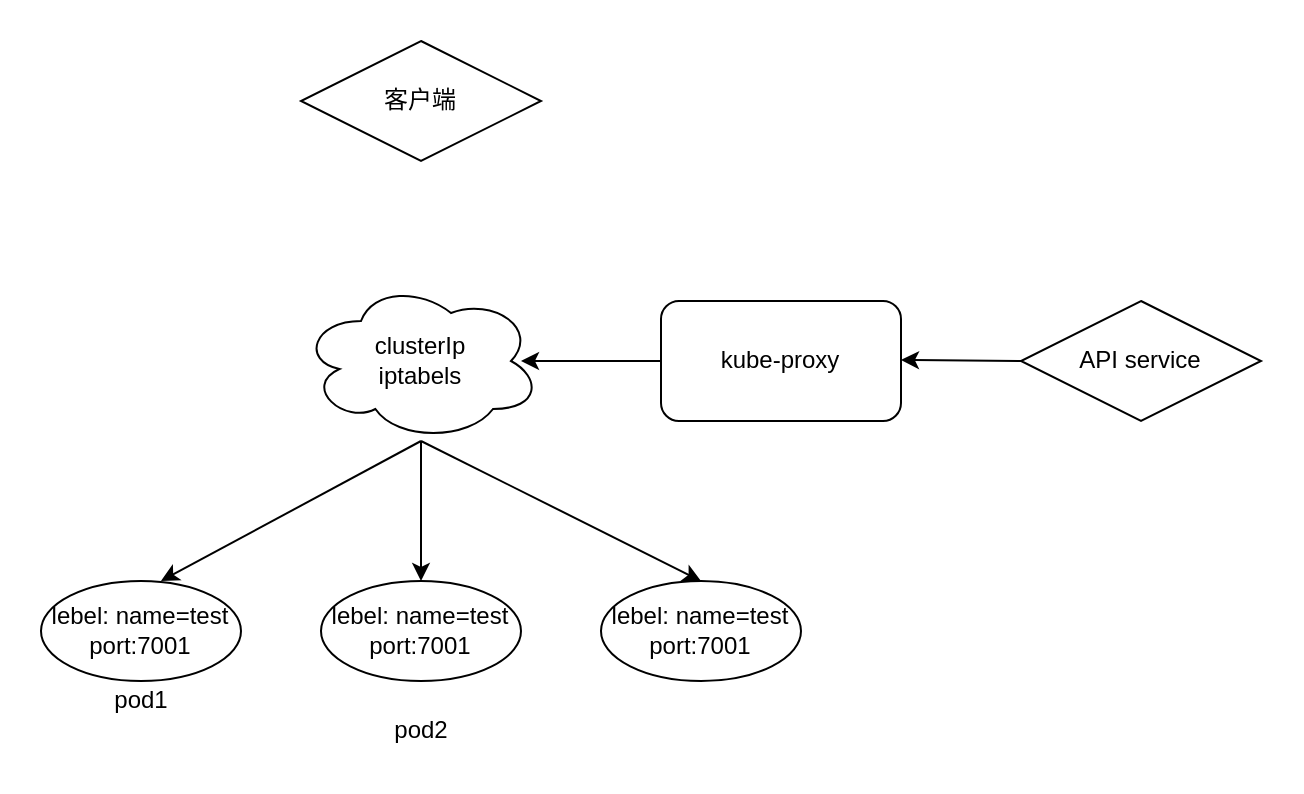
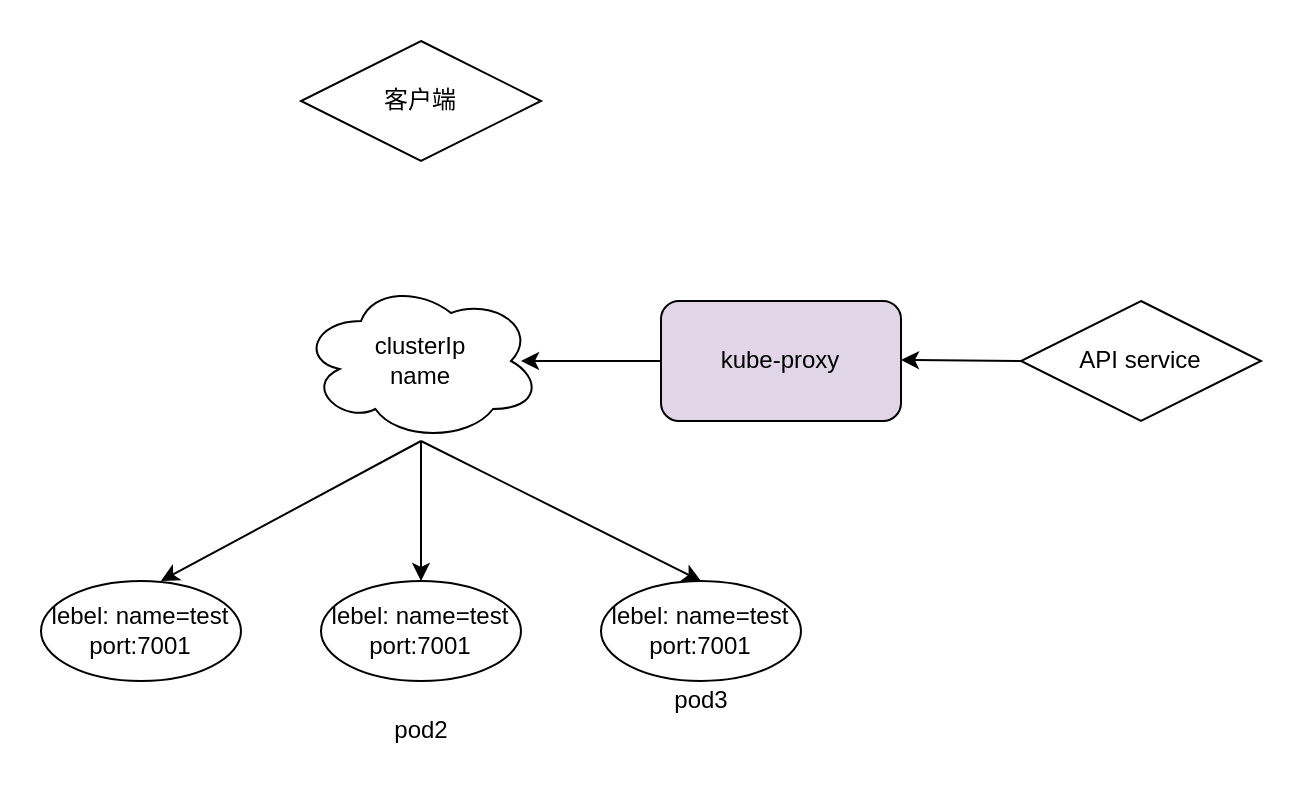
node "clusterIp iptabels": label "clusterIp iptabels" -> "clusterIp name"
node "kube-proxy": fillcolor #ffffff -> #e1d5e7
node "pod1": removed
node "pod3": added
